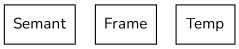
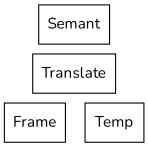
node "Translate": added
